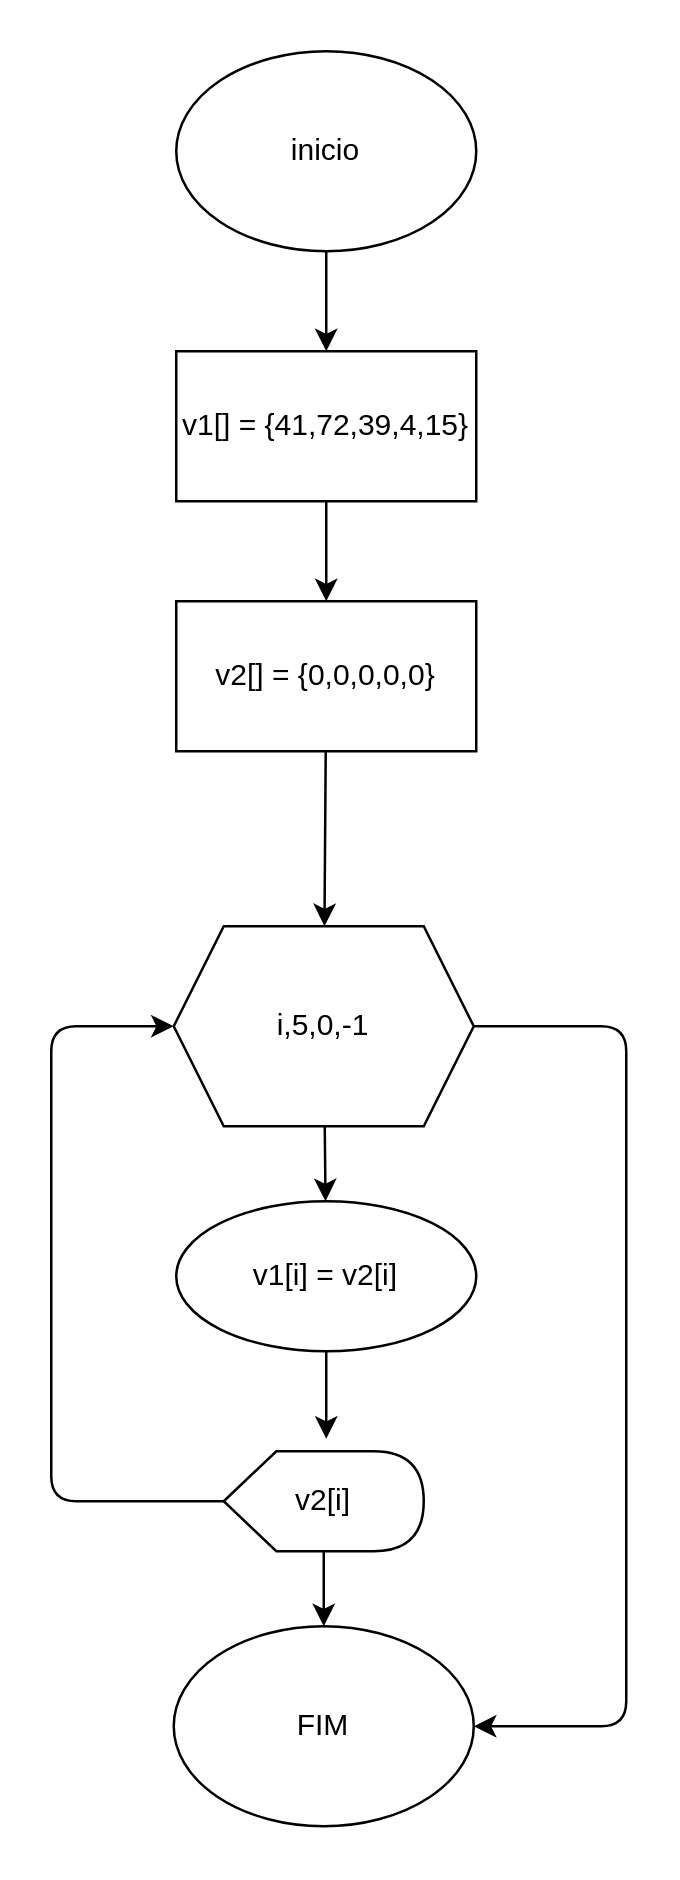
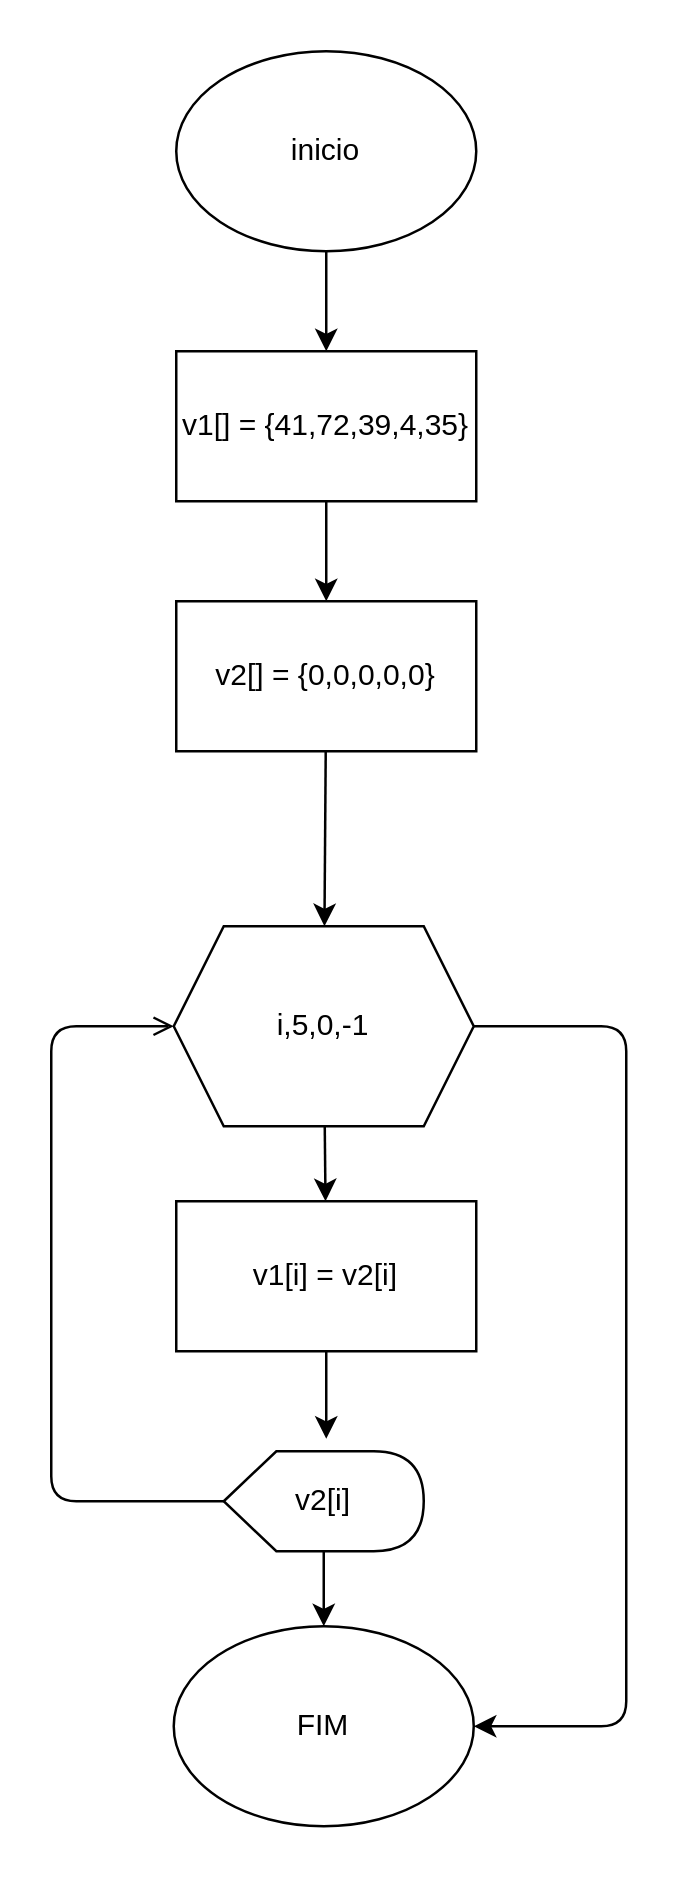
node "v1[] = {41,72,39,4,15}": label "v1[] = {41,72,39,4,15}" -> "v1[] = {41,72,39,4,35}"
edge "v2[i]" -> "i,5,0,-1": arrowhead classic -> open
node "v1[i] = v2[i]": shape ellipse -> rectangle
